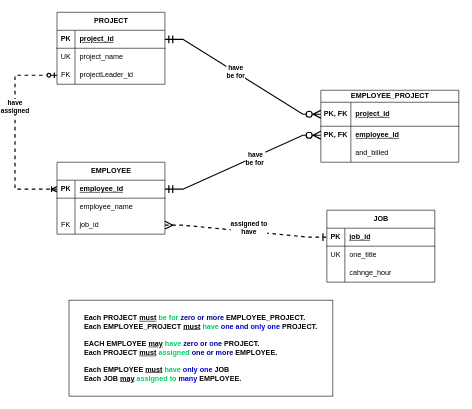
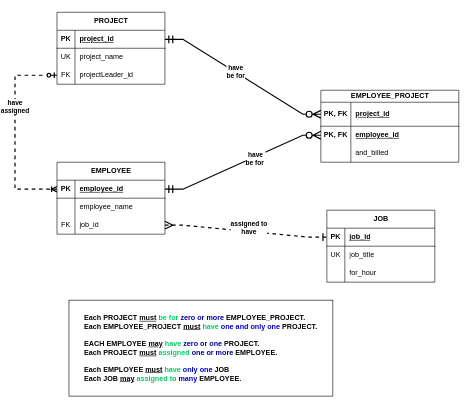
node "one_title": label "one_title" -> "job_title"
node "cahnge_hour": label "cahnge_hour" -> "for_hour"
